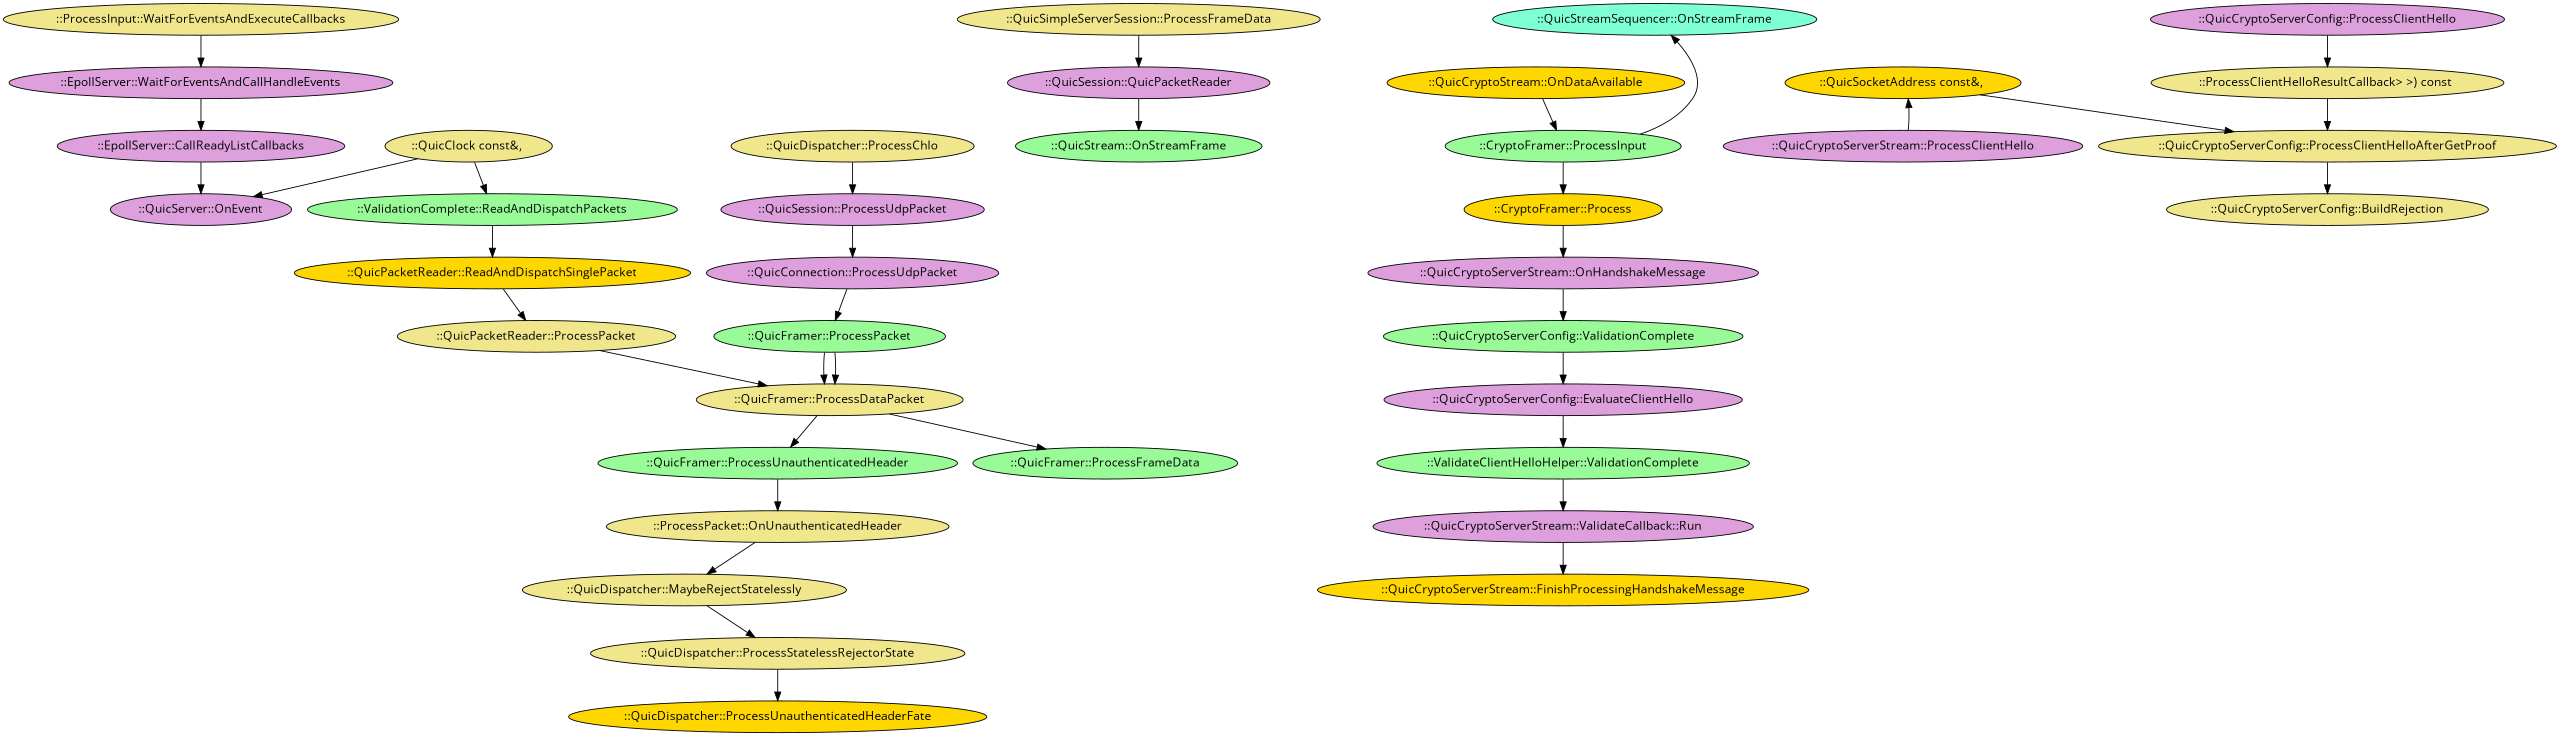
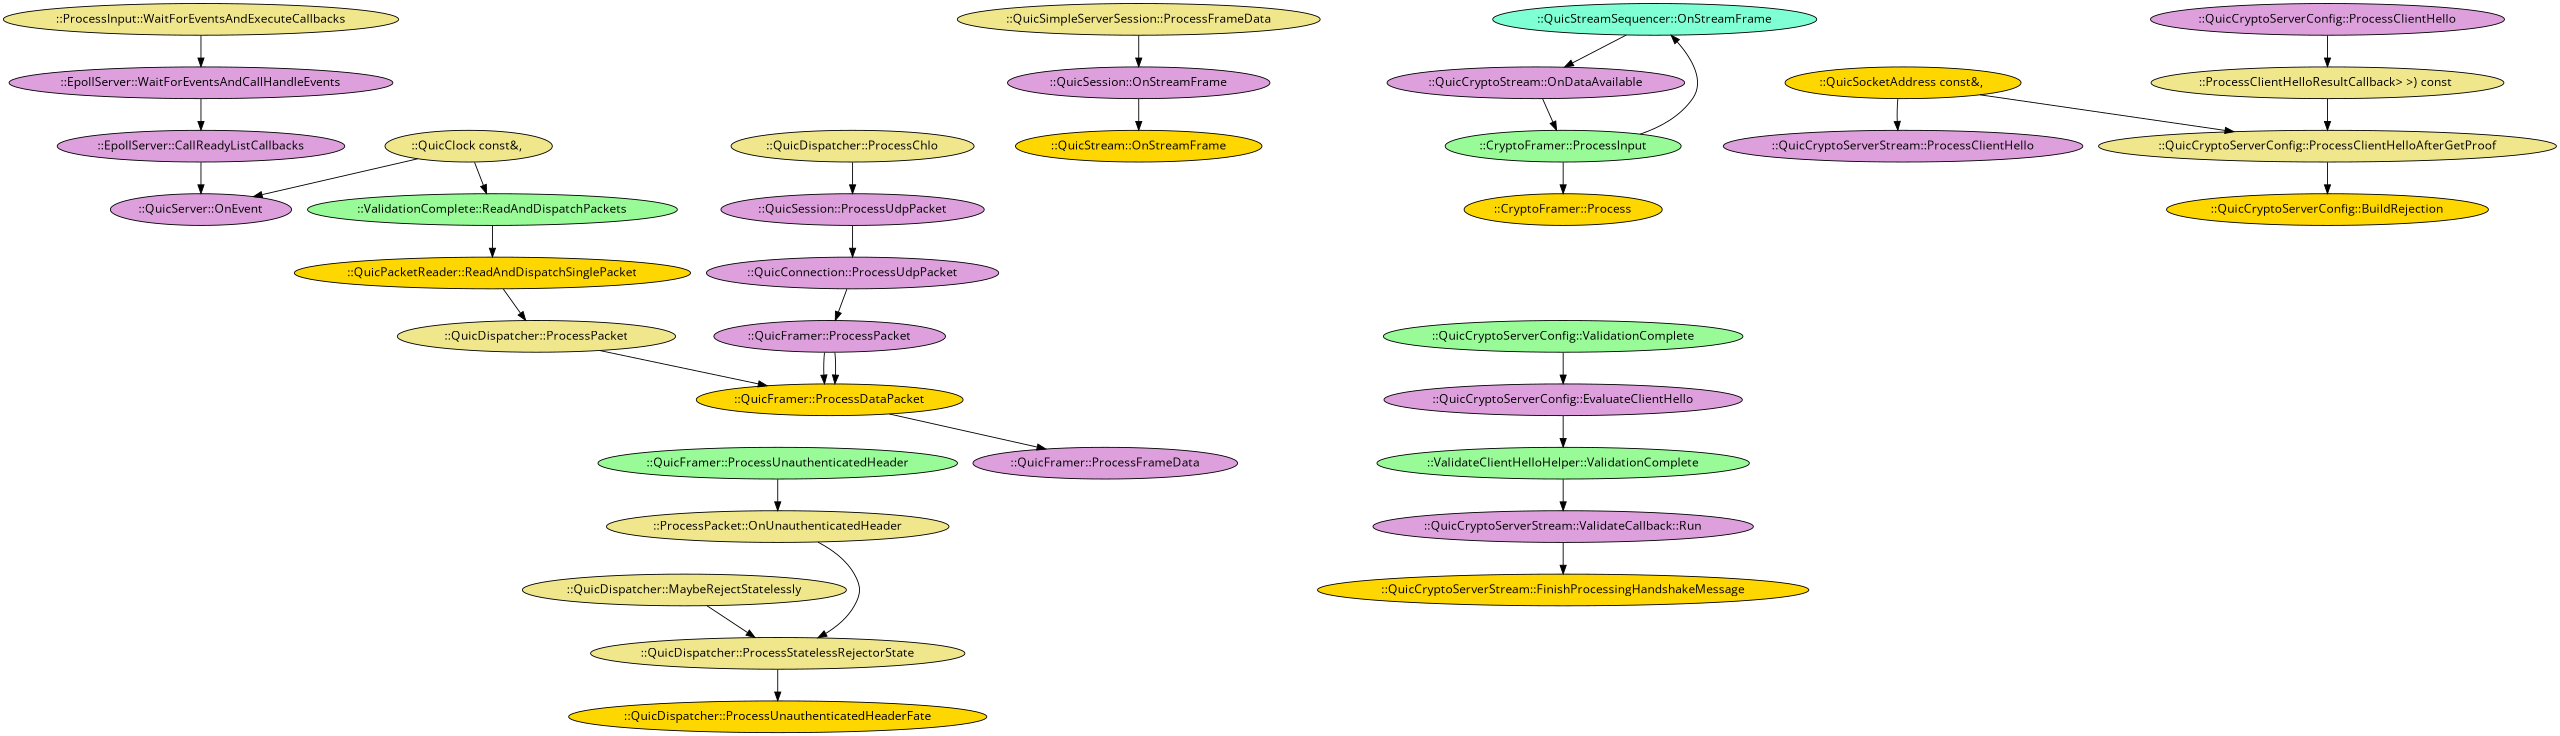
edge "::QuicStreamSequencer::OnStreamFrame" -> "::QuicCryptoStream::OnDataAvailable": added
node "::QuicSession::QuicPacketReader": label "::QuicSession::QuicPacketReader" -> "::QuicSession::OnStreamFrame"
node "::QuicCryptoStream::OnDataAvailable": fillcolor gold -> plum
edge "::QuicCryptoServerStream::ProcessClientHello" -> "::QuicSocketAddress const&,": reversed
node "::QuicStream::OnStreamFrame": fillcolor palegreen -> gold
node "::QuicCryptoServerConfig::BuildRejection": fillcolor khaki -> gold
node "::QuicCryptoServerStream::OnHandshakeMessage": removed
node "::QuicPacketReader::ProcessPacket": label "::QuicPacketReader::ProcessPacket" -> "::QuicDispatcher::ProcessPacket"
node "::QuicFramer::ProcessPacket": fillcolor palegreen -> plum
node "::QuicFramer::ProcessDataPacket": fillcolor khaki -> gold
edge "::QuicFramer::ProcessDataPacket" -> "::QuicFramer::ProcessUnauthenticatedHeader": removed
node "::QuicFramer::ProcessFrameData": fillcolor palegreen -> plum
edge "::ProcessPacket::OnUnauthenticatedHeader" -> "::QuicDispatcher::MaybeRejectStatelessly": now "::ProcessPacket::OnUnauthenticatedHeader" -> "::QuicDispatcher::ProcessStatelessRejectorState"
